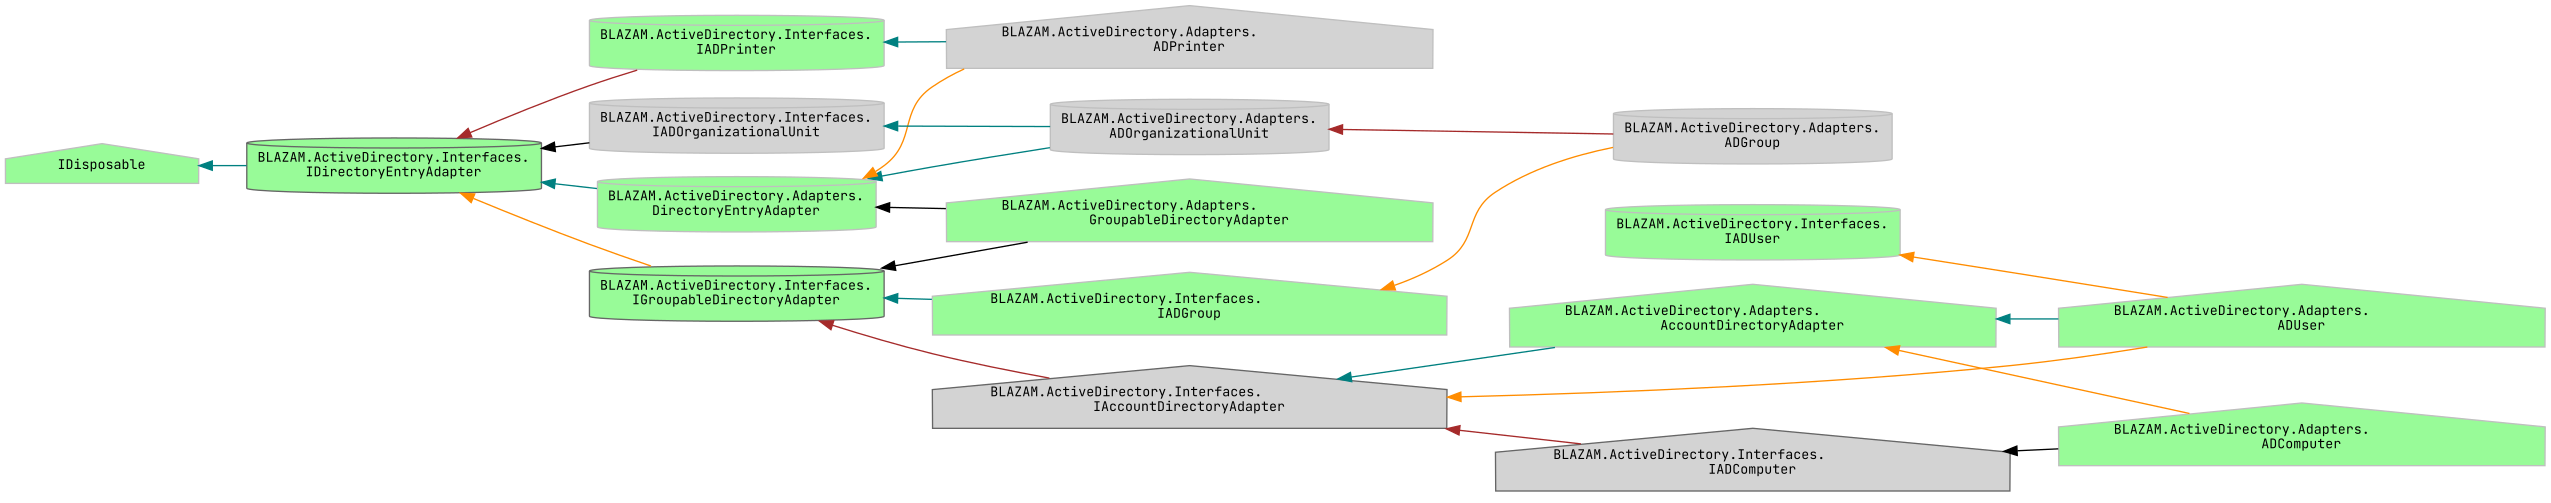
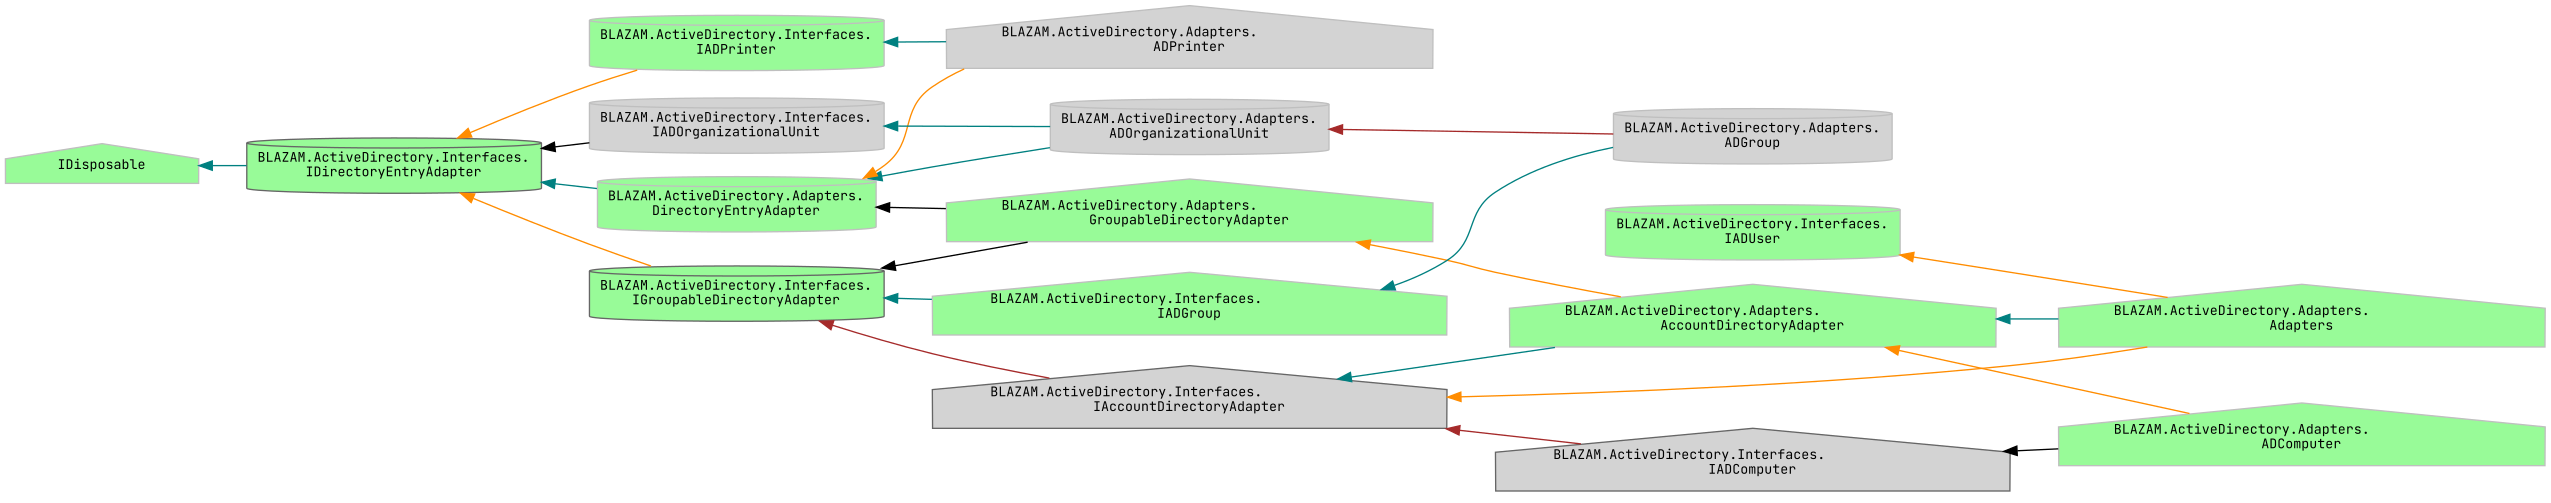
edge "BLAZAM.ActiveDirectory.Interfaces. IADPrinter" -> "BLAZAM.ActiveDirectory.Interfaces. IDirectoryEntryAdapter": color brown -> darkorange
edge "BLAZAM.ActiveDirectory.Adapters. ADGroup" -> "BLAZAM.ActiveDirectory.Interfaces. IADGroup": color darkorange -> teal
edge "BLAZAM.ActiveDirectory.Adapters. AccountDirectoryAdapter" -> "BLAZAM.ActiveDirectory.Adapters. GroupableDirectoryAdapter": added
node "BLAZAM.ActiveDirectory.Adapters. ADUser": label "BLAZAM.ActiveDirectory.Adapters. ADUser" -> "BLAZAM.ActiveDirectory.Adapters. Adapters"
